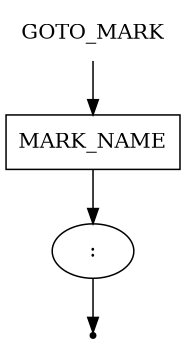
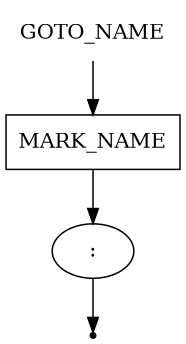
node "GOTO_MARK": label "GOTO_MARK" -> "GOTO_NAME"
